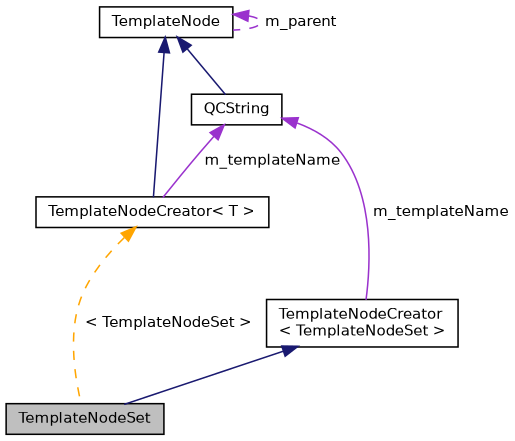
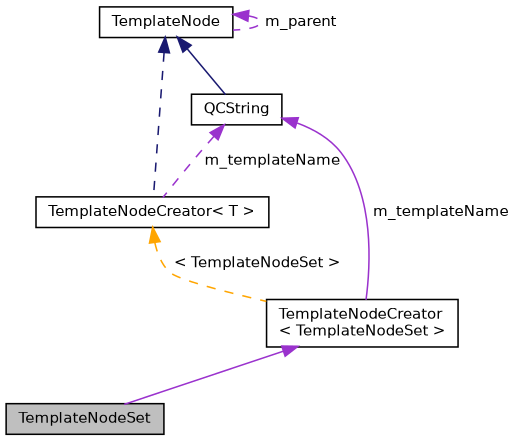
edge "TemplateNodeCreator< T >" -> "TemplateNode": style solid -> dashed
edge "TemplateNodeCreator< T >" -> "QCString": style solid -> dashed
edge "TemplateNodeSet" -> "TemplateNodeCreator< T >": now "TemplateNodeCreator < TemplateNodeSet >" -> "TemplateNodeCreator< T >"
edge "TemplateNodeSet" -> "TemplateNodeCreator < TemplateNodeSet >": color midnightblue -> darkorchid3
